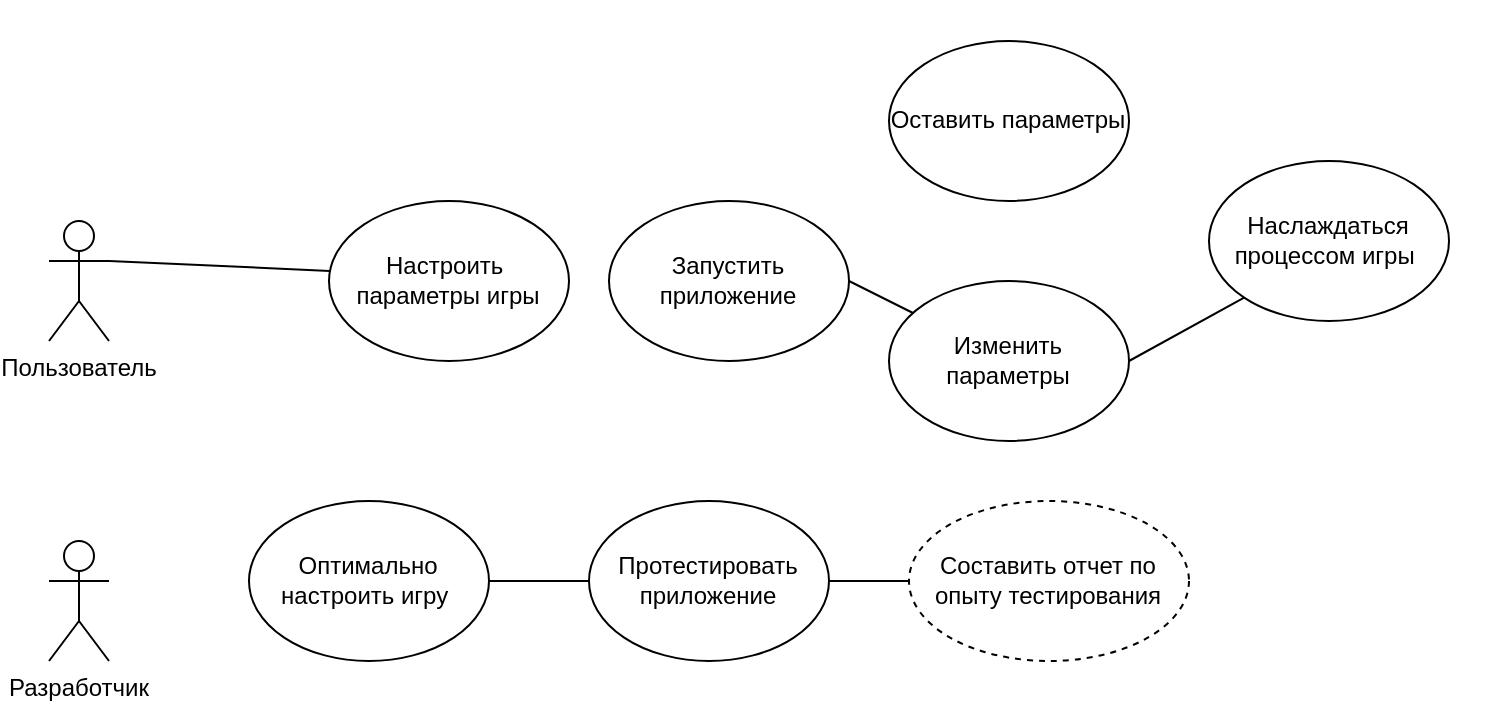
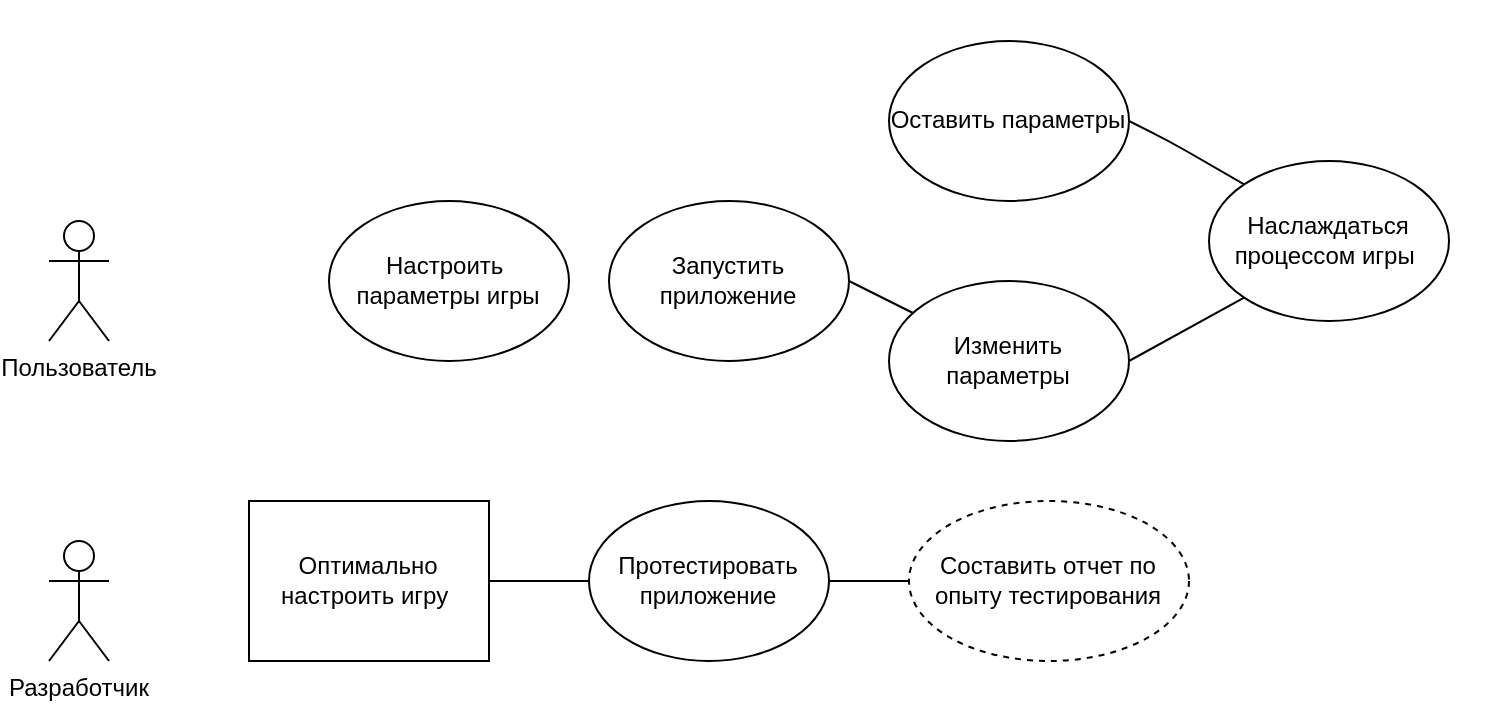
edge "Оставить параметры" -- "Наслаждаться процессом игры": added
edge "Пользователь" -- "Настроить параметры игры": removed
node "Оптимально настроить игру": shape ellipse -> rectangle
